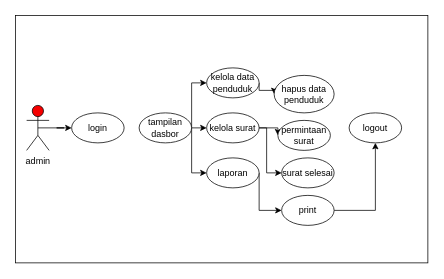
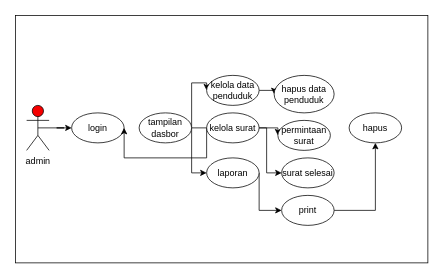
node "kelola data penduduk": moved (233, 83) -> (233, 90)
edge "tampilan dasbor" -> "kelola surat": now "tampilan dasbor" -> "login"
node "logout": label "logout" -> "hapus"
